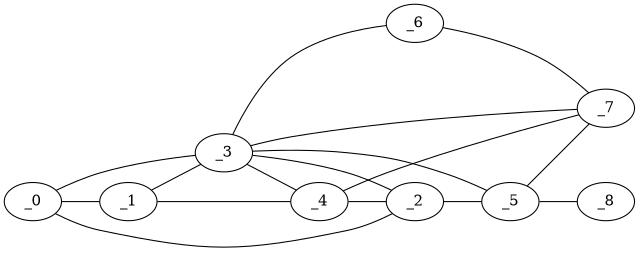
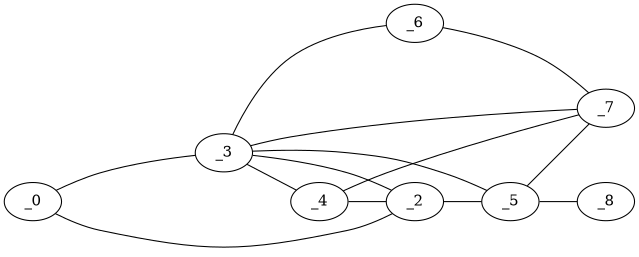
node "_1": removed
